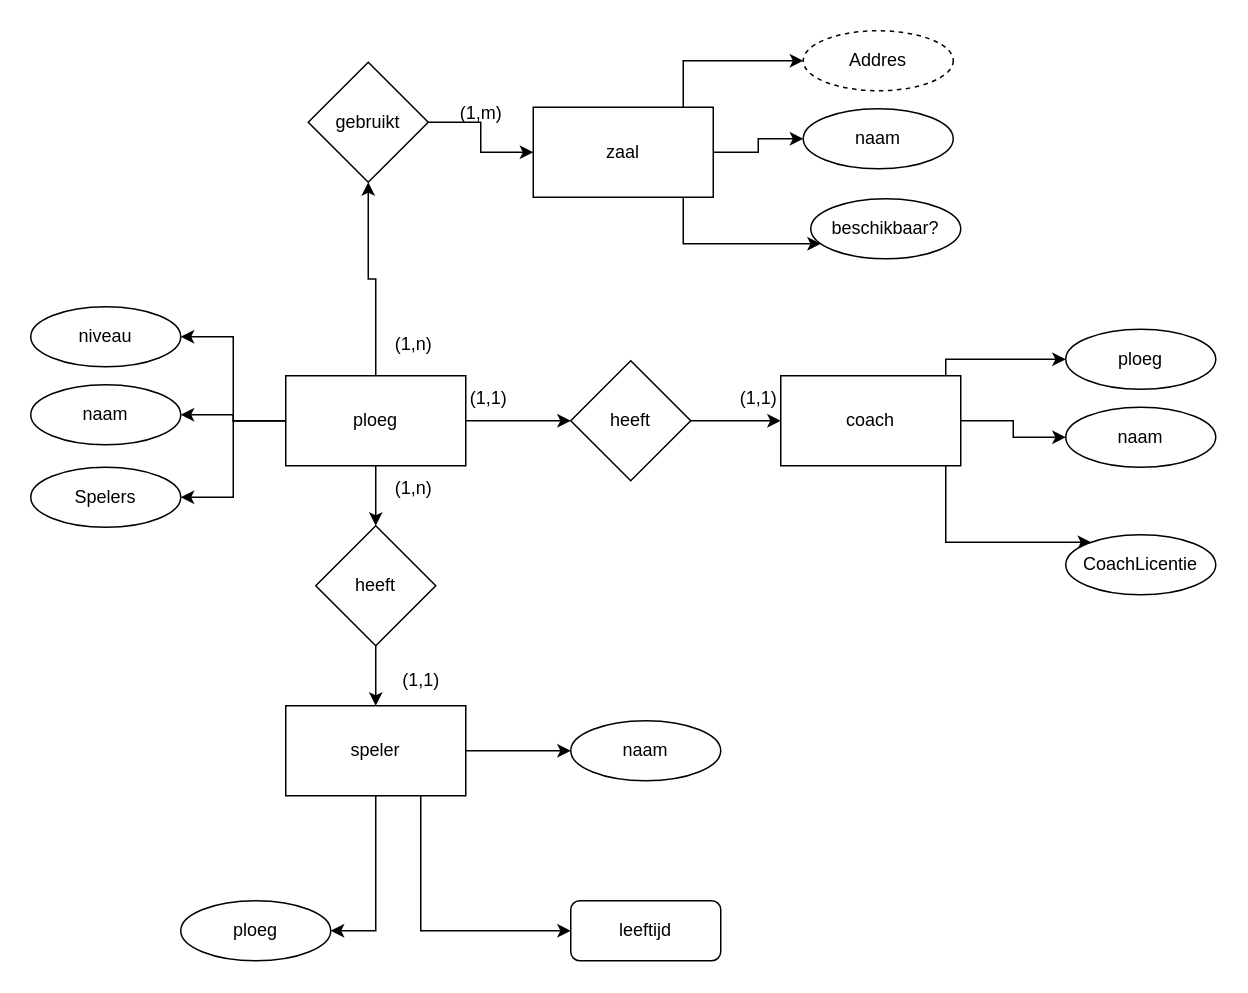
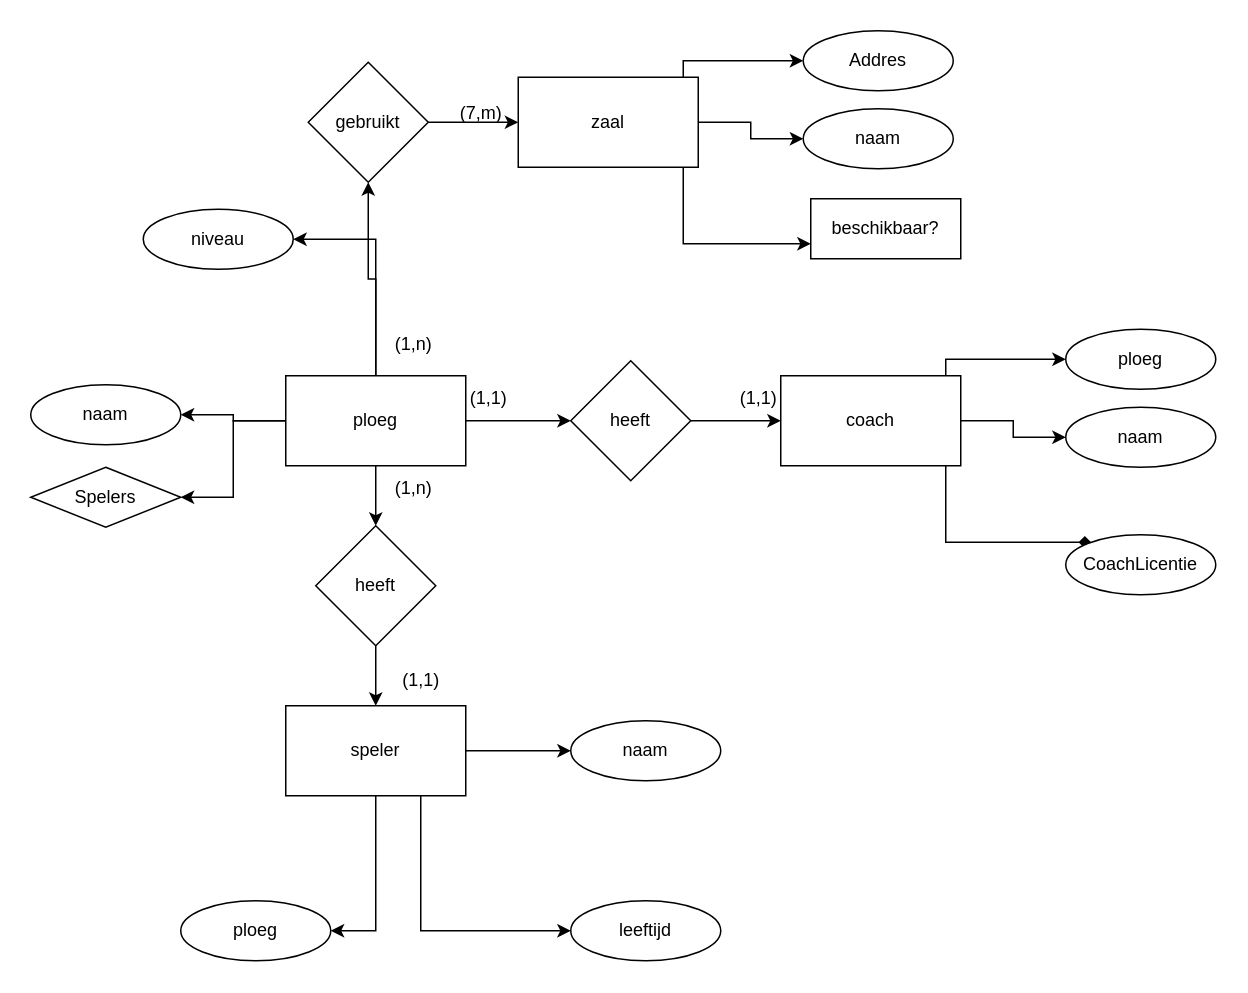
node "Addres": style dashed -> solid
node "(1,m)": label "(1,m)" -> "(7,m)"
node "zaal": moved (623, 152) -> (608, 122)
node "beschikbaar?": shape ellipse -> rectangle
node "niveau": moved (106, 337) -> (218, 239)
node "Spelers": shape ellipse -> diamond
edge "coach" -> "CoachLicentie": arrowhead classic -> diamond
node "leeftijd": shape rounded rectangle -> ellipse
